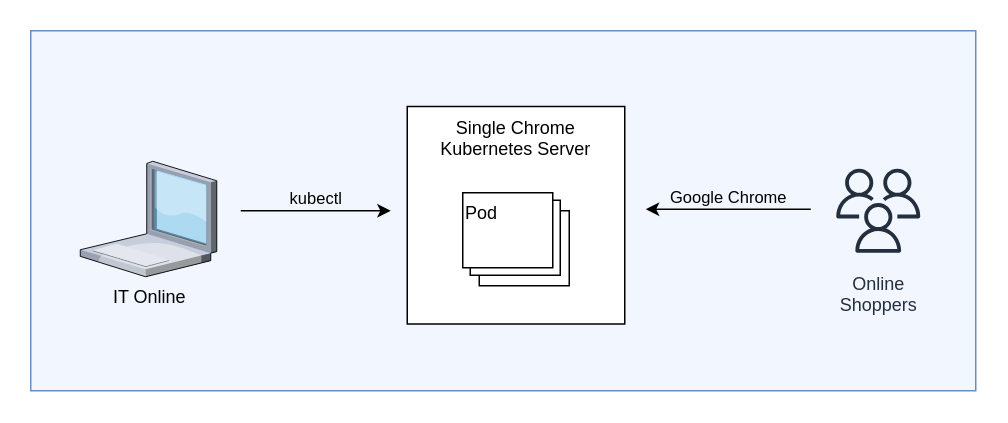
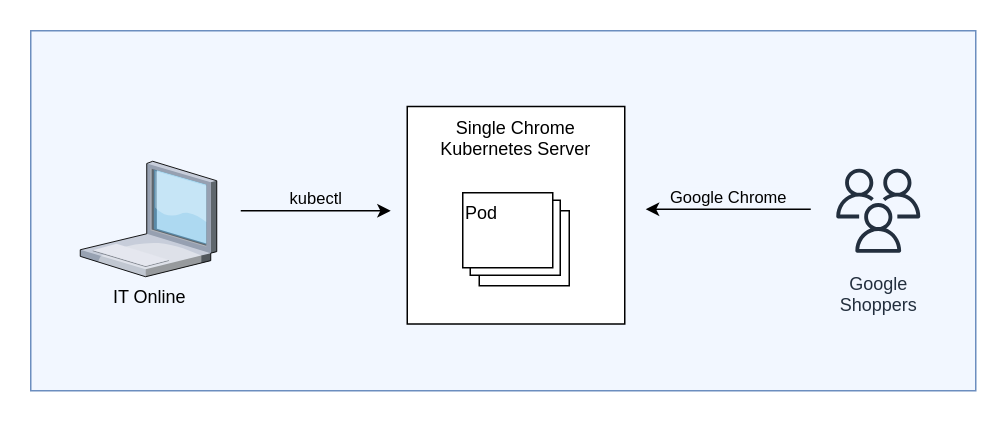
node "Online Shoppers": label "Online Shoppers" -> "Google Shoppers"
